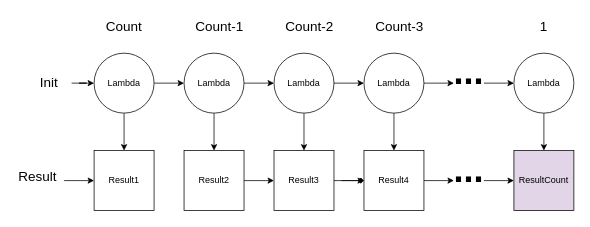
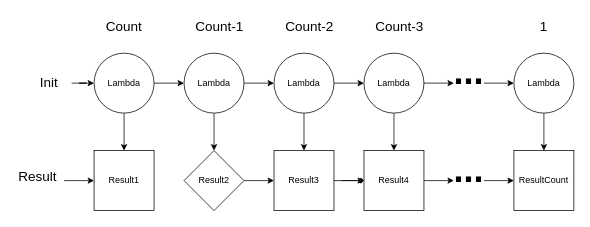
node "Result2": shape rectangle -> diamond
node "ResultCount": fillcolor #e1d5e7 -> #ffffff
